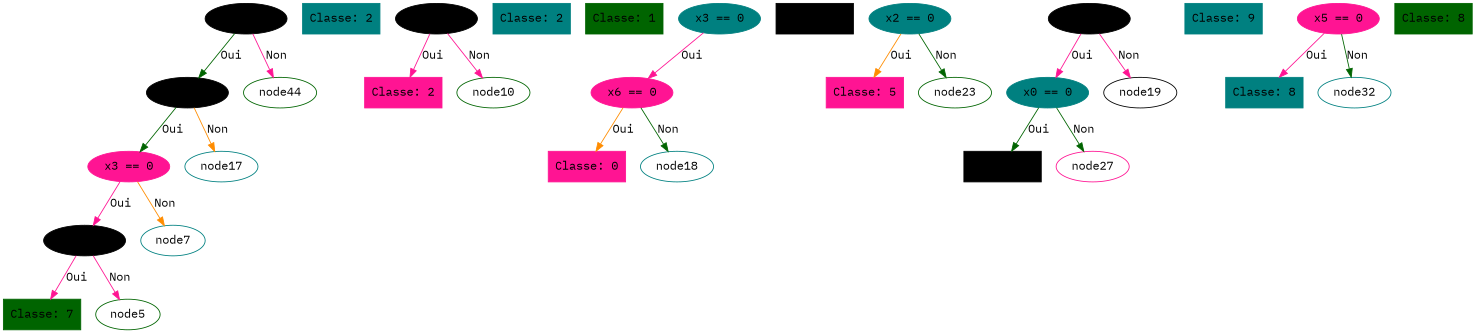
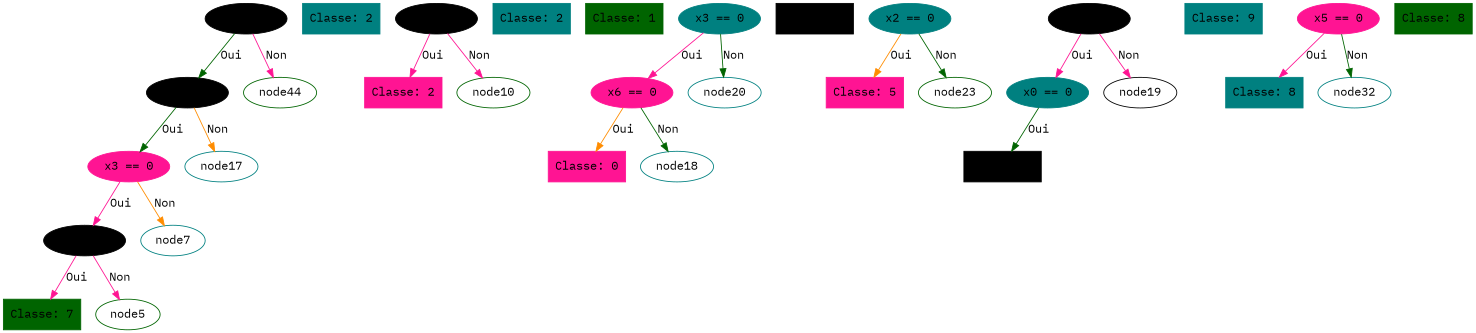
node "node20": added
node "node27": removed
